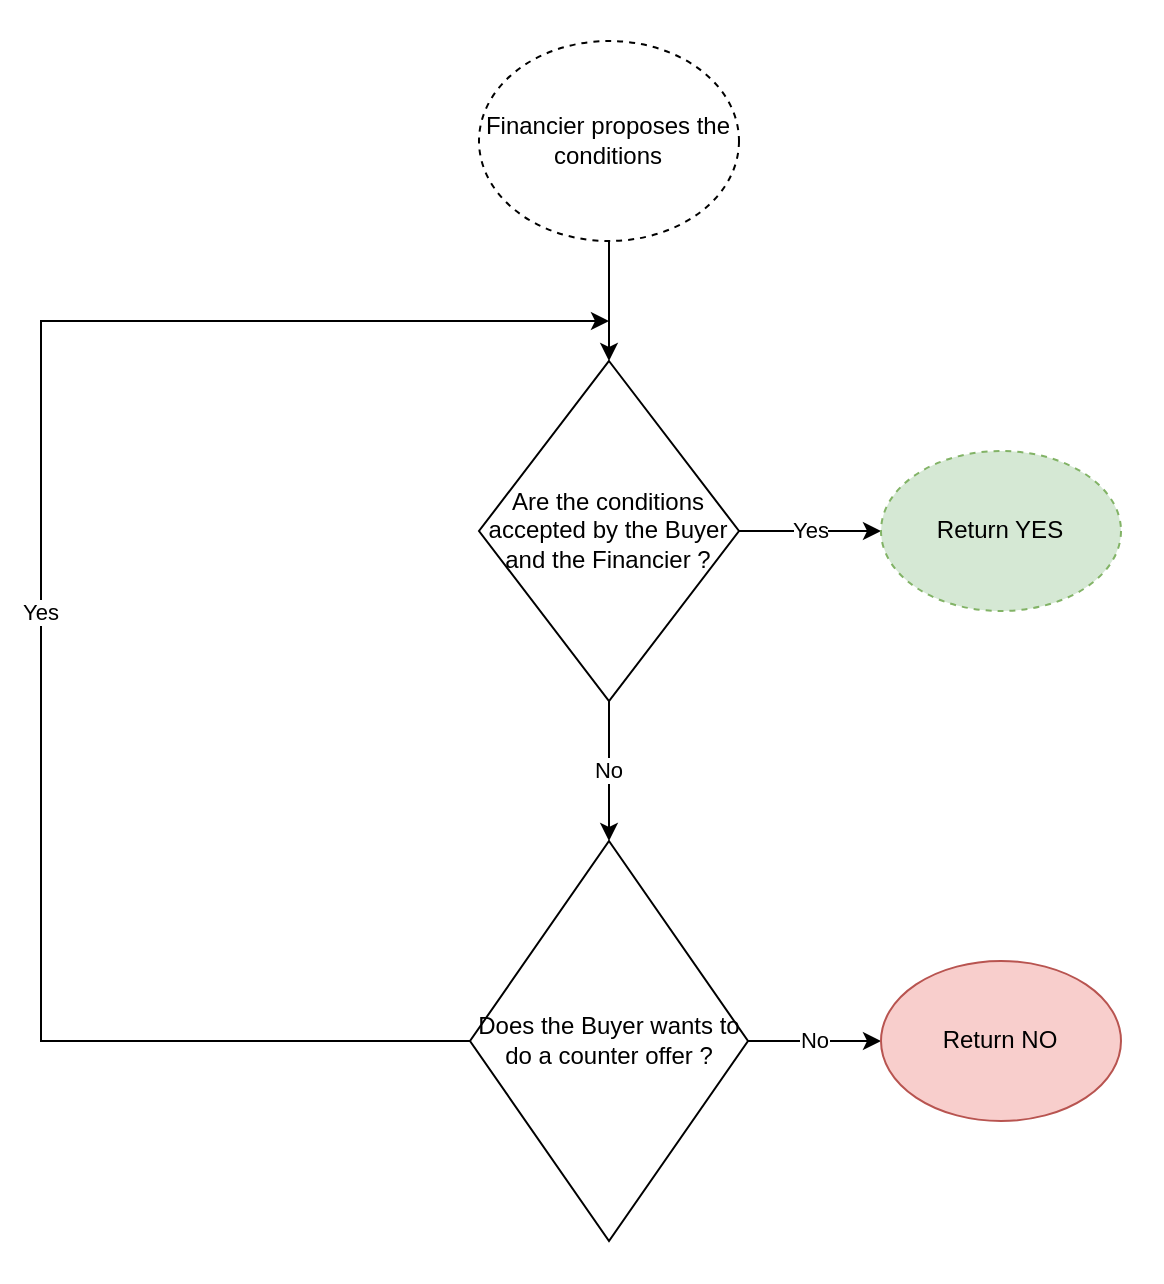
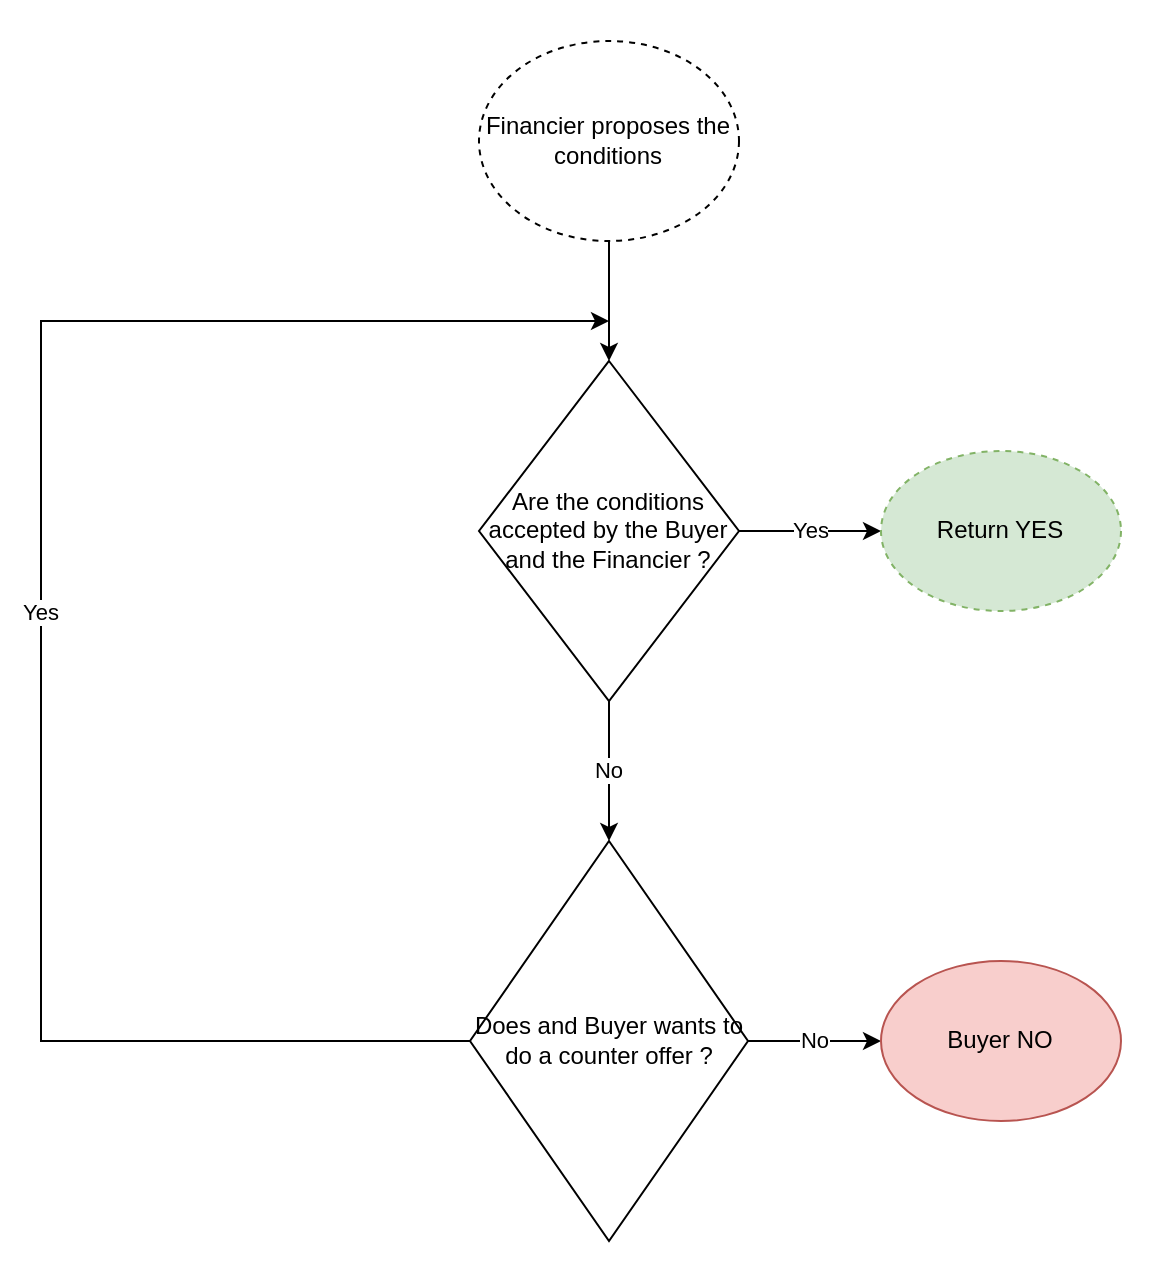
node "Does the Buyer wants to do a counter offer ?": label "Does the Buyer wants to do a counter offer ?" -> "Does and Buyer wants to do a counter offer ?"
node "Return NO": label "Return NO" -> "Buyer NO"
